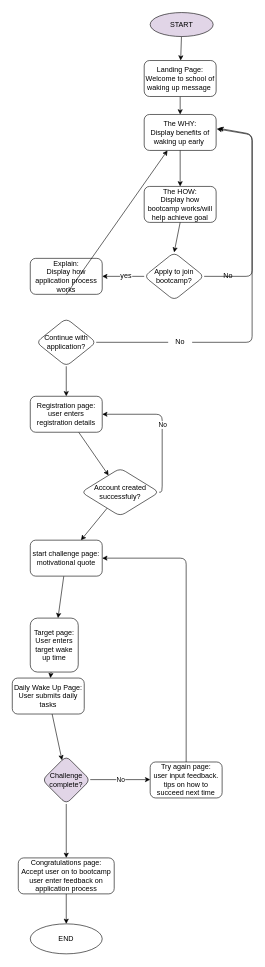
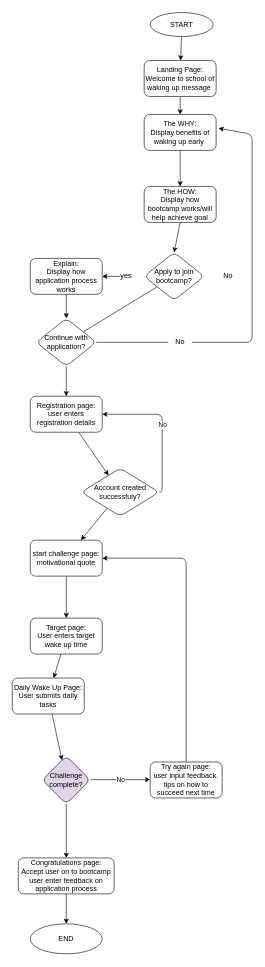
node "START": fillcolor #e1d5e7 -> #ffffff
edge "Explain: Display how application process works" -> "The WHY: Display benefits of waking up early": now "Explain: Display how application process works" -> "Continue with application?"
edge "yes" -- "Apply to join bootcamp?": now "Continue with application?" -- "Apply to join bootcamp?"
edge "Apply to join bootcamp?" -> "The WHY: Display benefits of waking up early": removed
node "Target page: User enters target wake up time": size 48x54 -> 72x36
